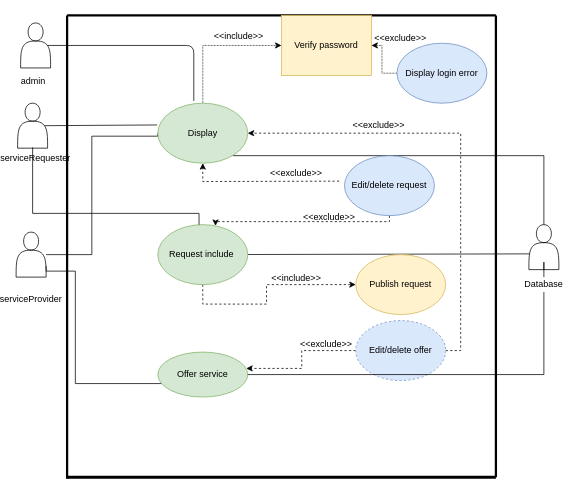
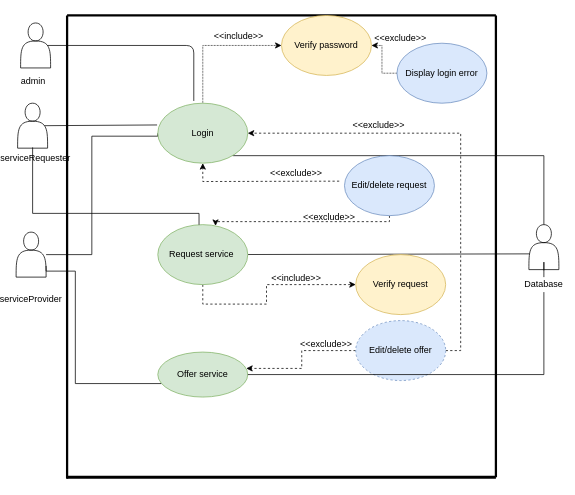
node "Verify password": shape rectangle -> ellipse
node "Display": label "Display" -> "Login"
node "Request include": label "Request include" -> "Request service"
node "Publish request": label "Publish request" -> "Verify request"
